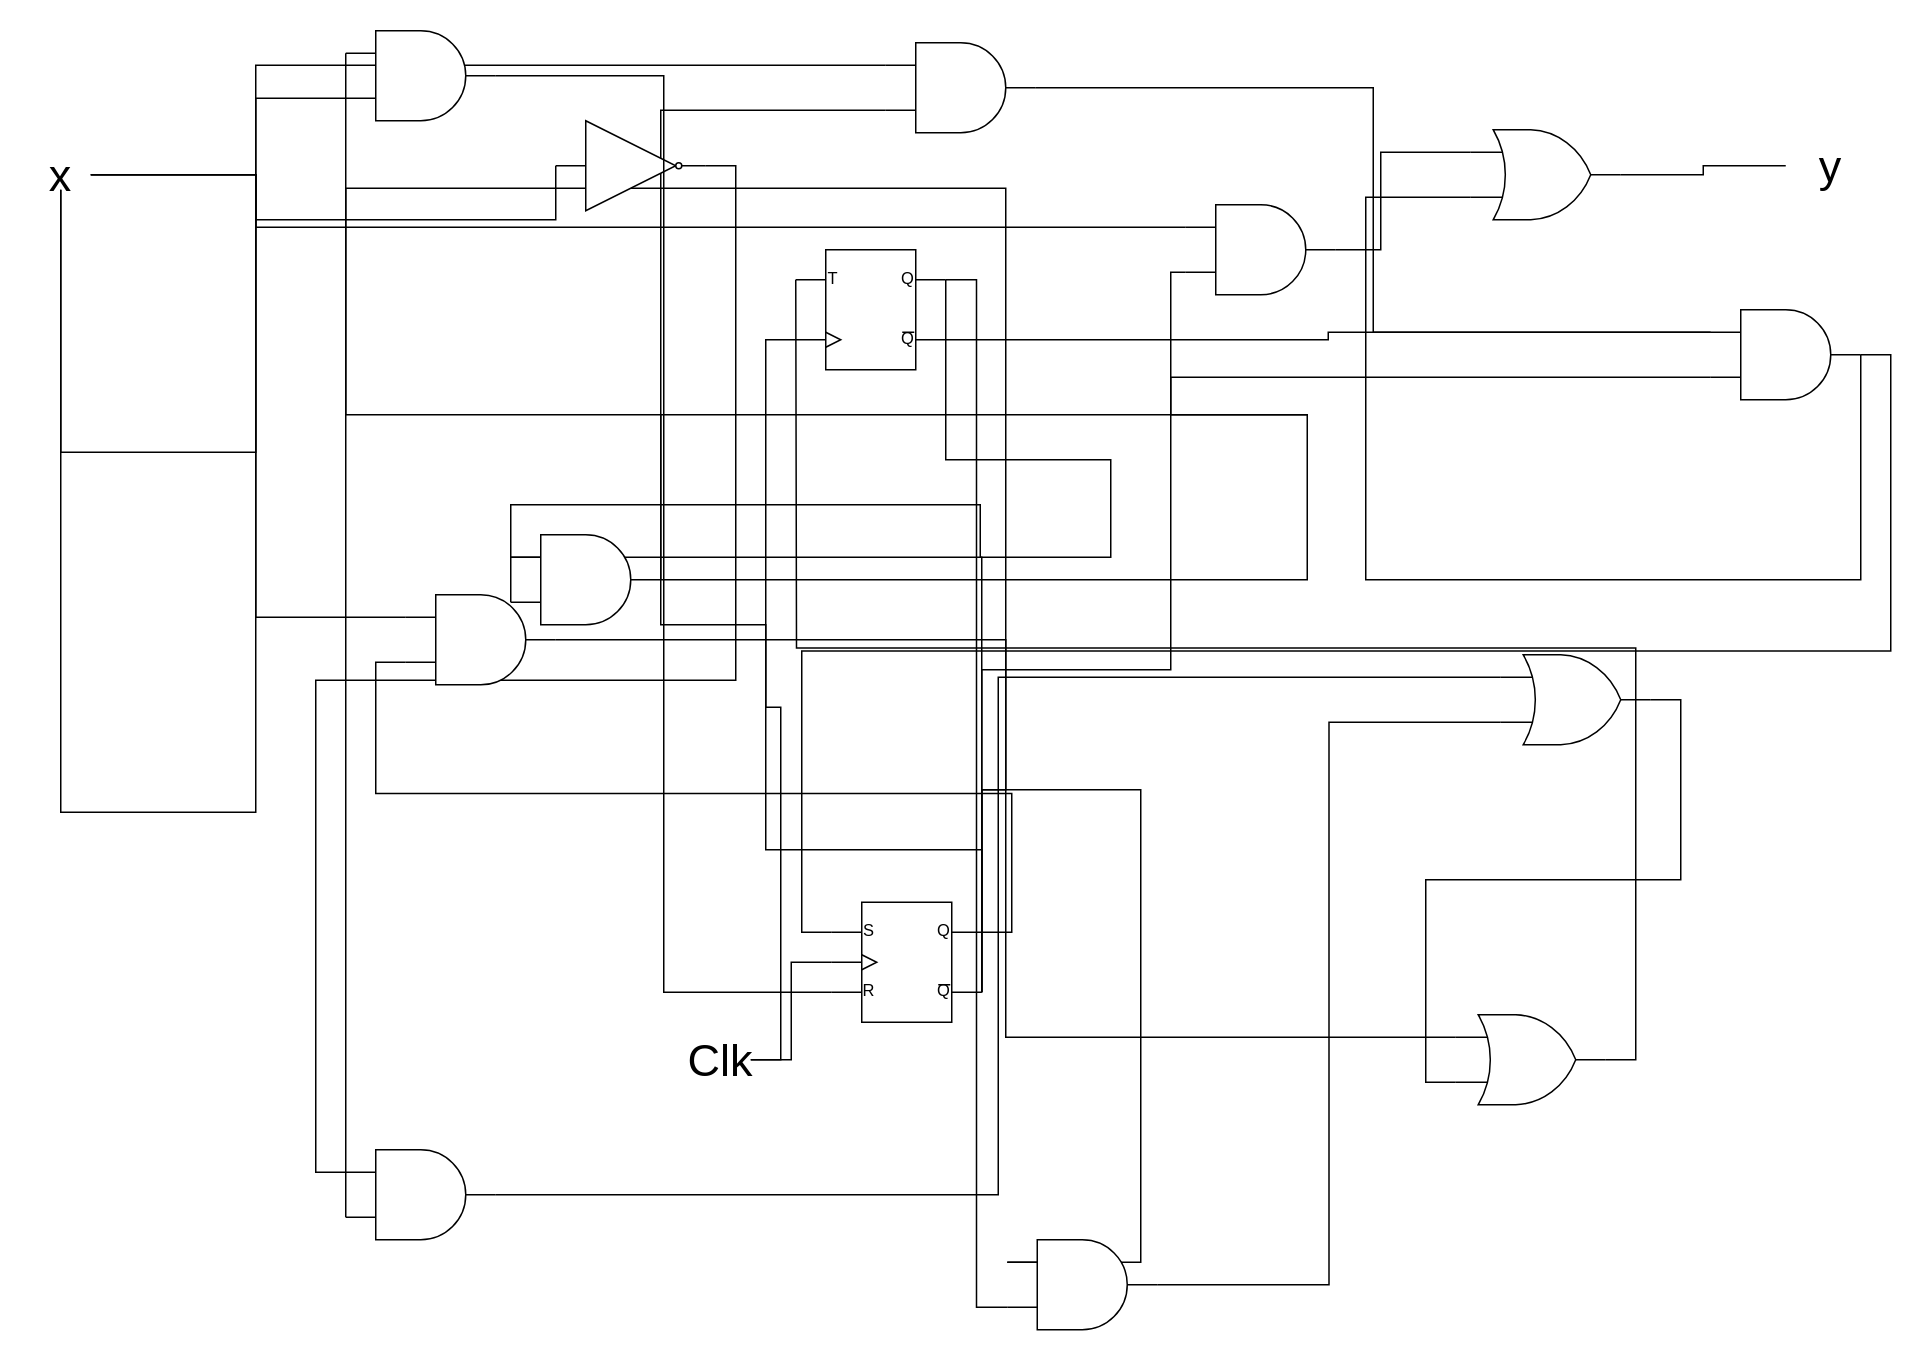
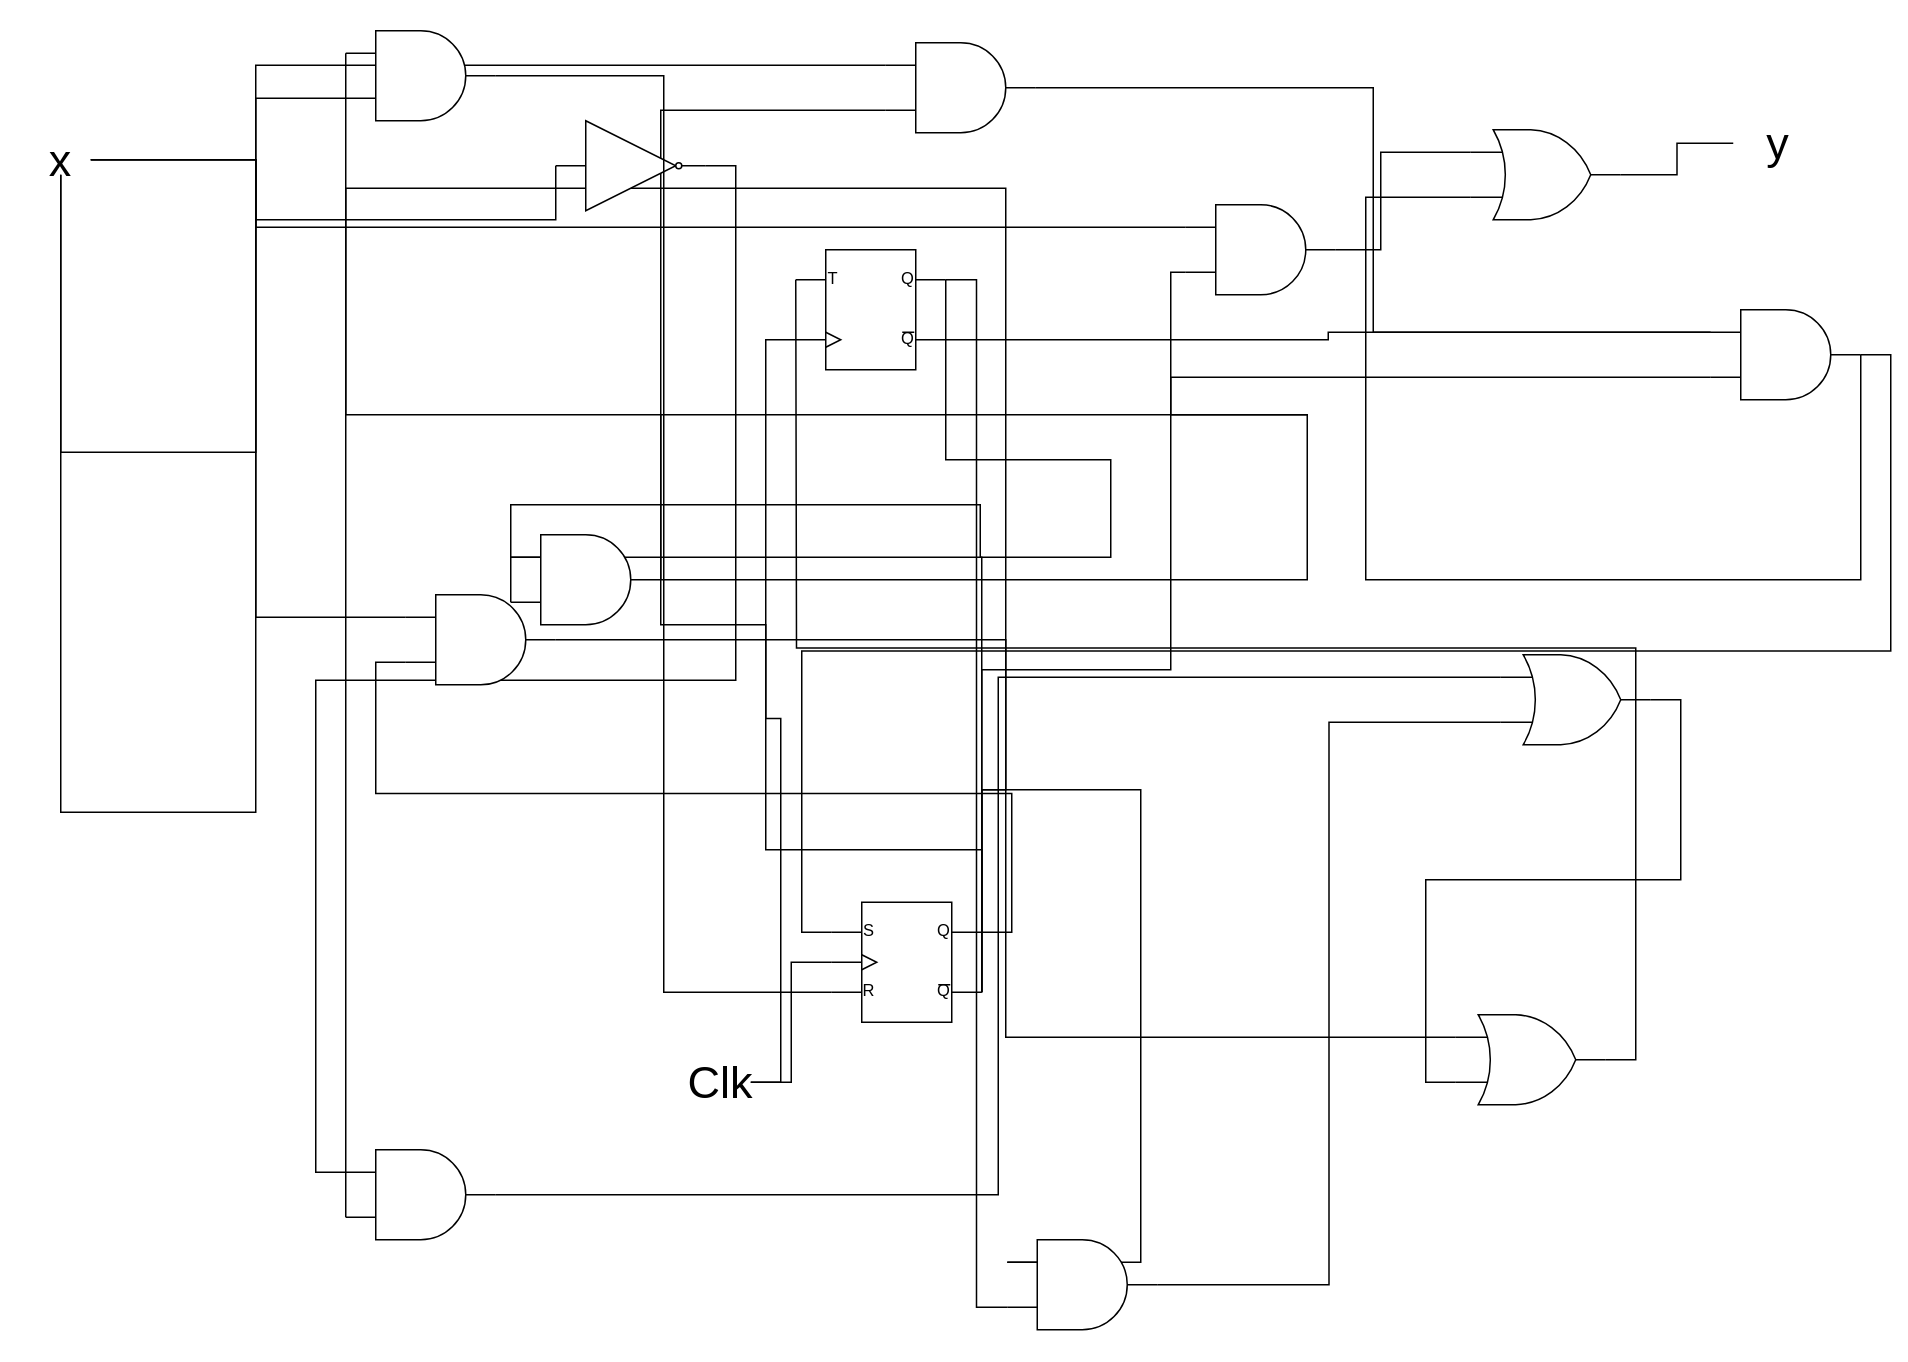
node "y": moved (1831, 166) -> (1778, 143)
node "x": moved (61, 175) -> (61, 160)
node "Clk": moved (721, 1060) -> (721, 1082)
